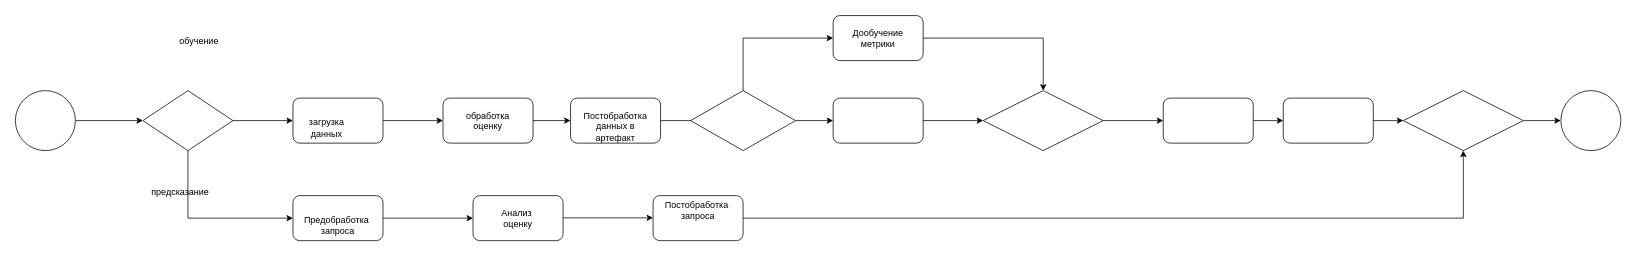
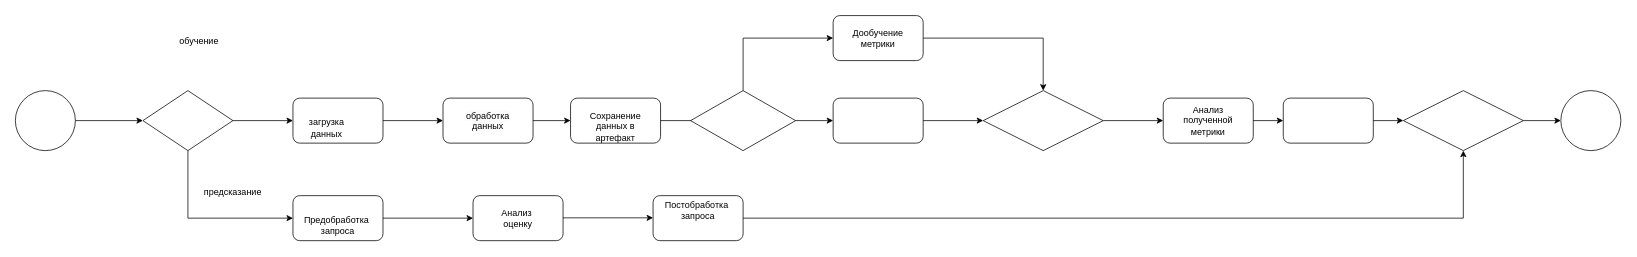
node "Анализ полученной метрики": added
node "обработка оценку": label "обработка оценку" -> "обработка данных"
node "Постобработка данных в артефакт": label "Постобработка данных в артефакт" -> "Сохранение данных в артефакт"
node "предсказание": moved (180, 192) -> (233, 192)
